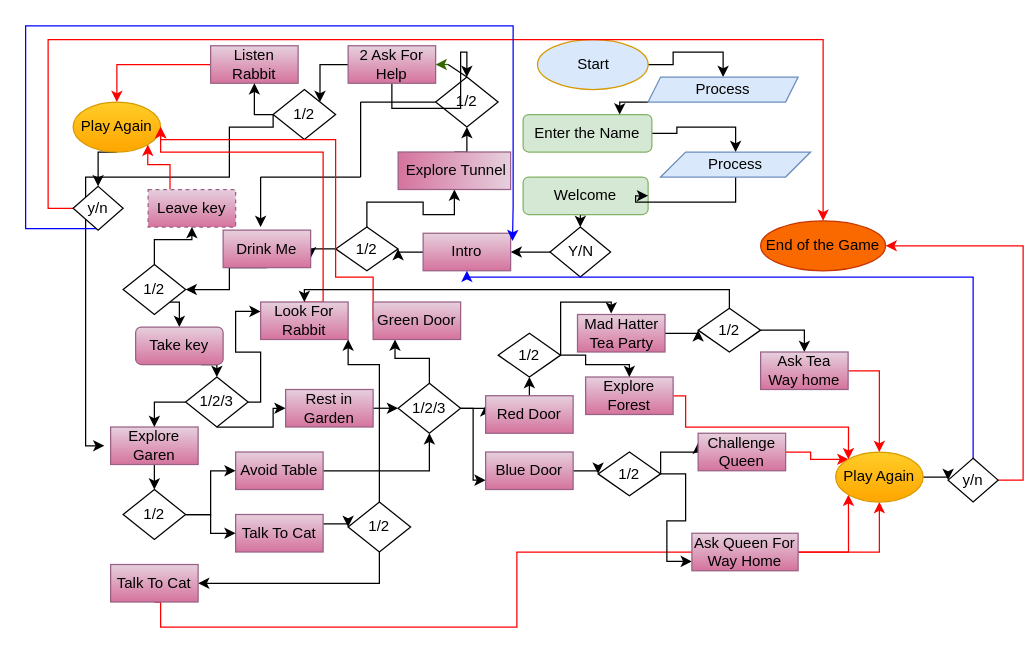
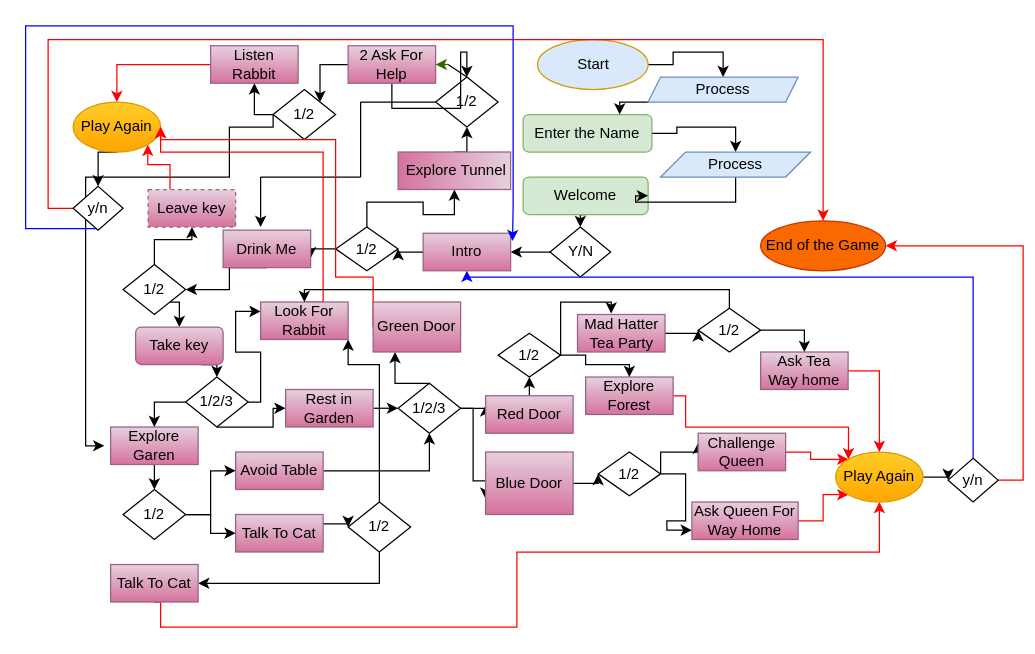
node "Green Door": size 88x38 -> 88x50
node "Blue Door": size 88x38 -> 88x63
node "Ask Queen For Way Home": moved (745, 552) -> (745, 521)
